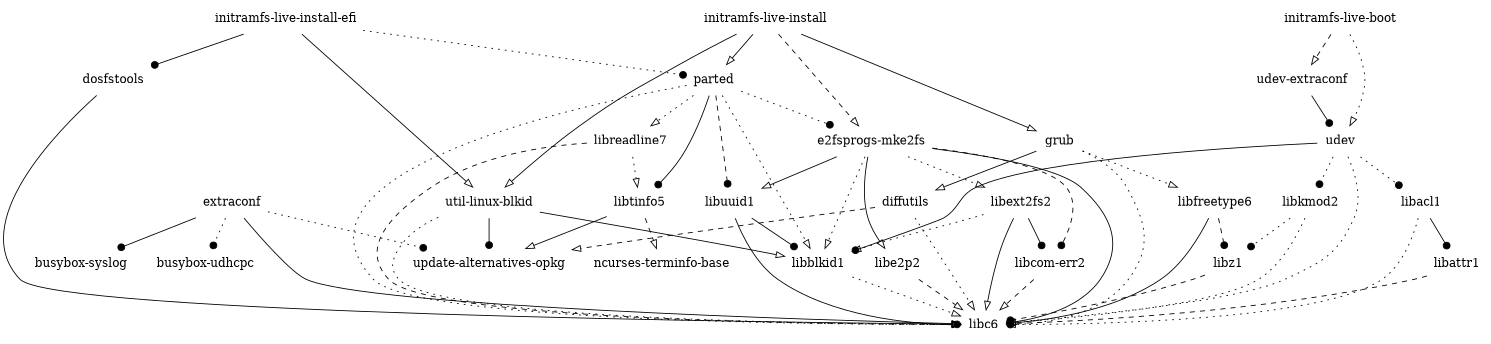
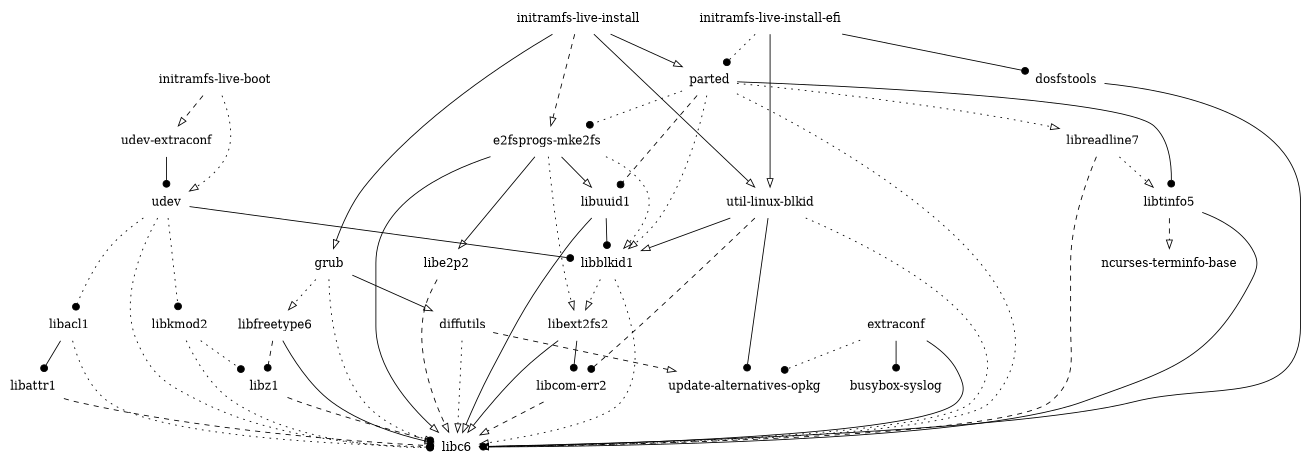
edge "e2fsprogs-mke2fs" -> "libcom-err2": now "util-linux-blkid" -> "libcom-err2"
edge "libext2fs2" -> "libblkid1": reversed
edge "libtinfo5" -> "update-alternatives-opkg": now "libtinfo5" -> "libc6"
node "busybox-udhcpc": removed
